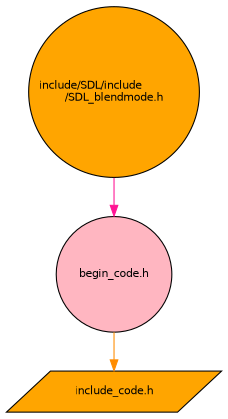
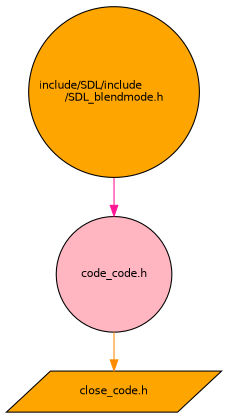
node "begin_code.h": label "begin_code.h" -> "code_code.h"
node "include_code.h": label "include_code.h" -> "close_code.h"
